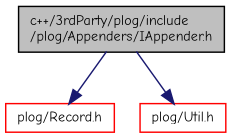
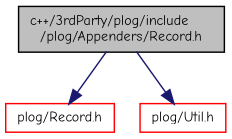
node "c++/3rdParty/plog/include /plog/Appenders/IAppender.h": label "c++/3rdParty/plog/include /plog/Appenders/IAppender.h" -> "c++/3rdParty/plog/include /plog/Appenders/Record.h"
